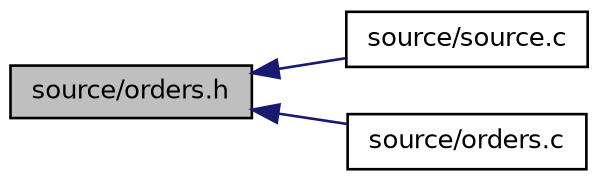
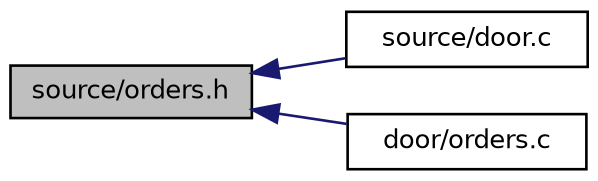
node "source/source.c": label "source/source.c" -> "source/door.c"
node "source/orders.c": label "source/orders.c" -> "door/orders.c"
